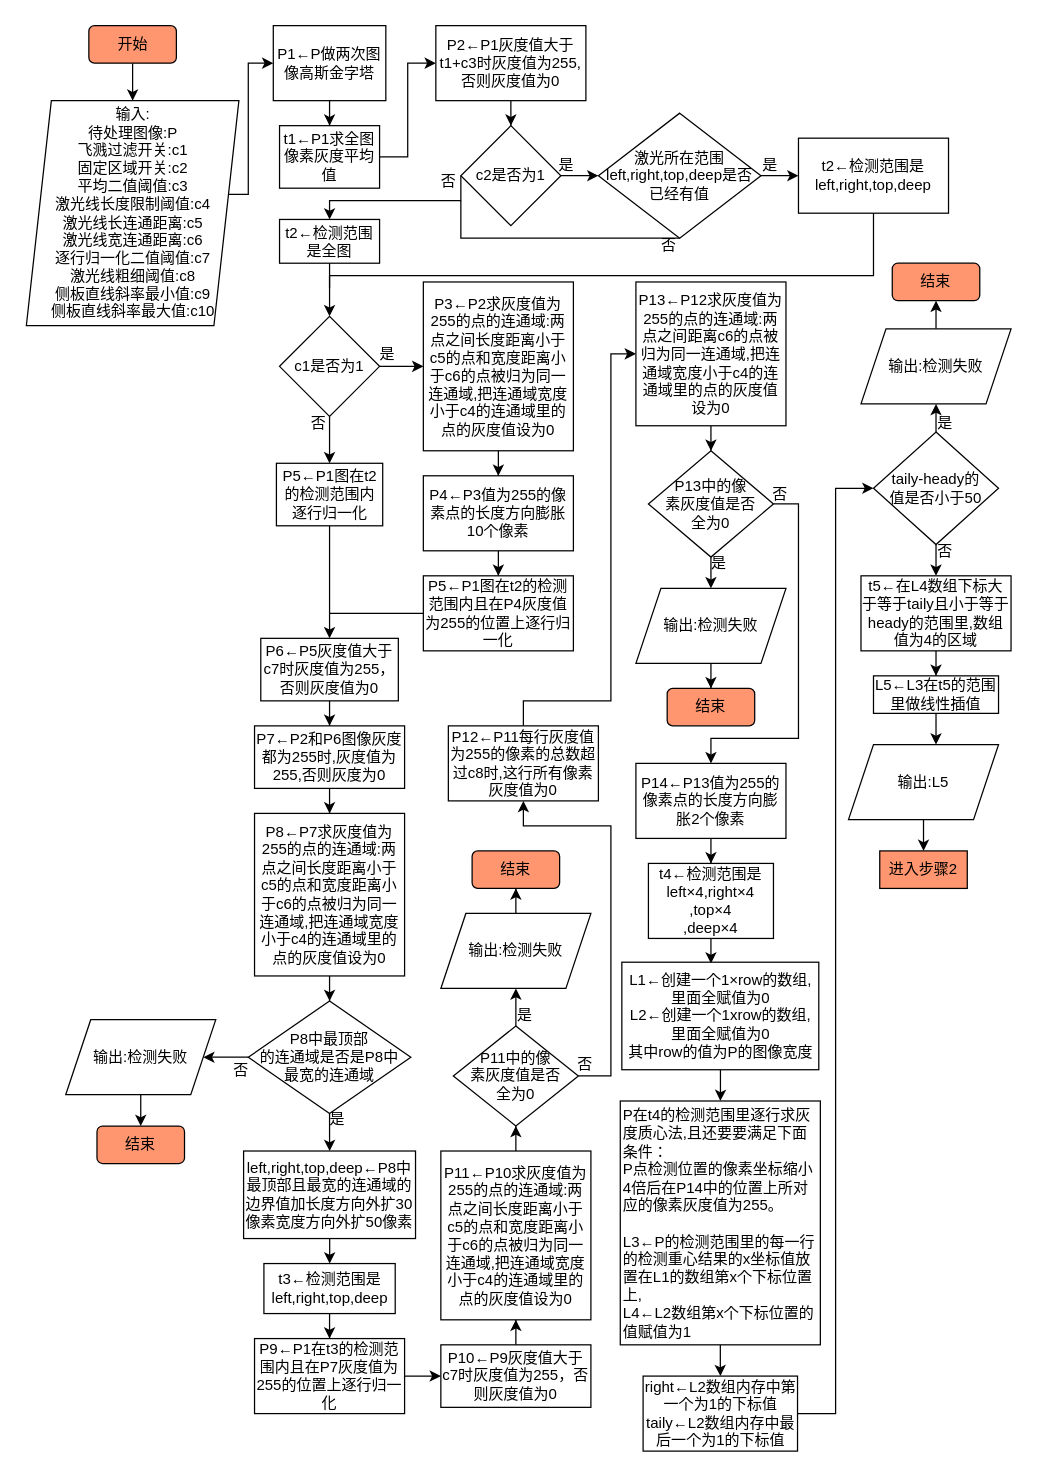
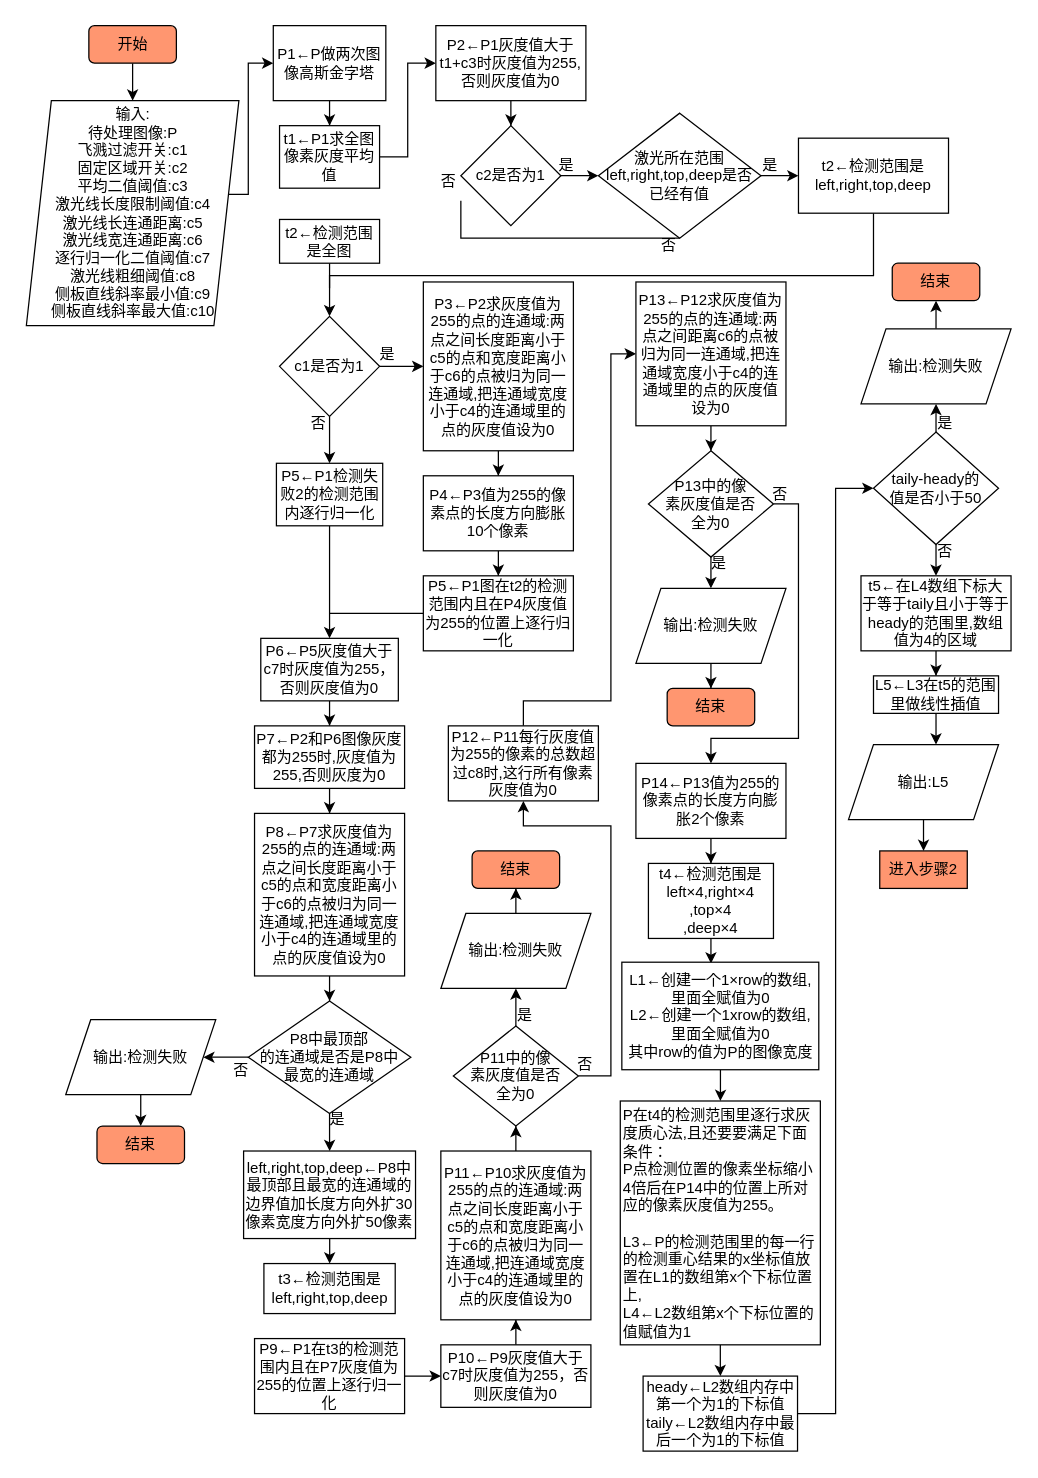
edge "c2是否为1" -> "t2←检测范围是全图": removed
node "P5←P1图在t2的检测范围内逐行归一化": label "P5←P1图在t2的检测范围内逐行归一化" -> "P5←P1检测失败2的检测范围内逐行归一化"
edge "t3←检测范围是left,right,top,deep" -> "P9←P1在t3的检测范围内且在P7灰度值为255的位置上逐行归一化": removed
node "right←L2数组内存中第一个为1的下标值 taily←L2数组内存中最后一个为1的下标值": label "right←L2数组内存中第一个为1的下标值 taily←L2数组内存中最后一个为1的下标值" -> "heady←L2数组内存中第一个为1的下标值 taily←L2数组内存中最后一个为1的下标值"
